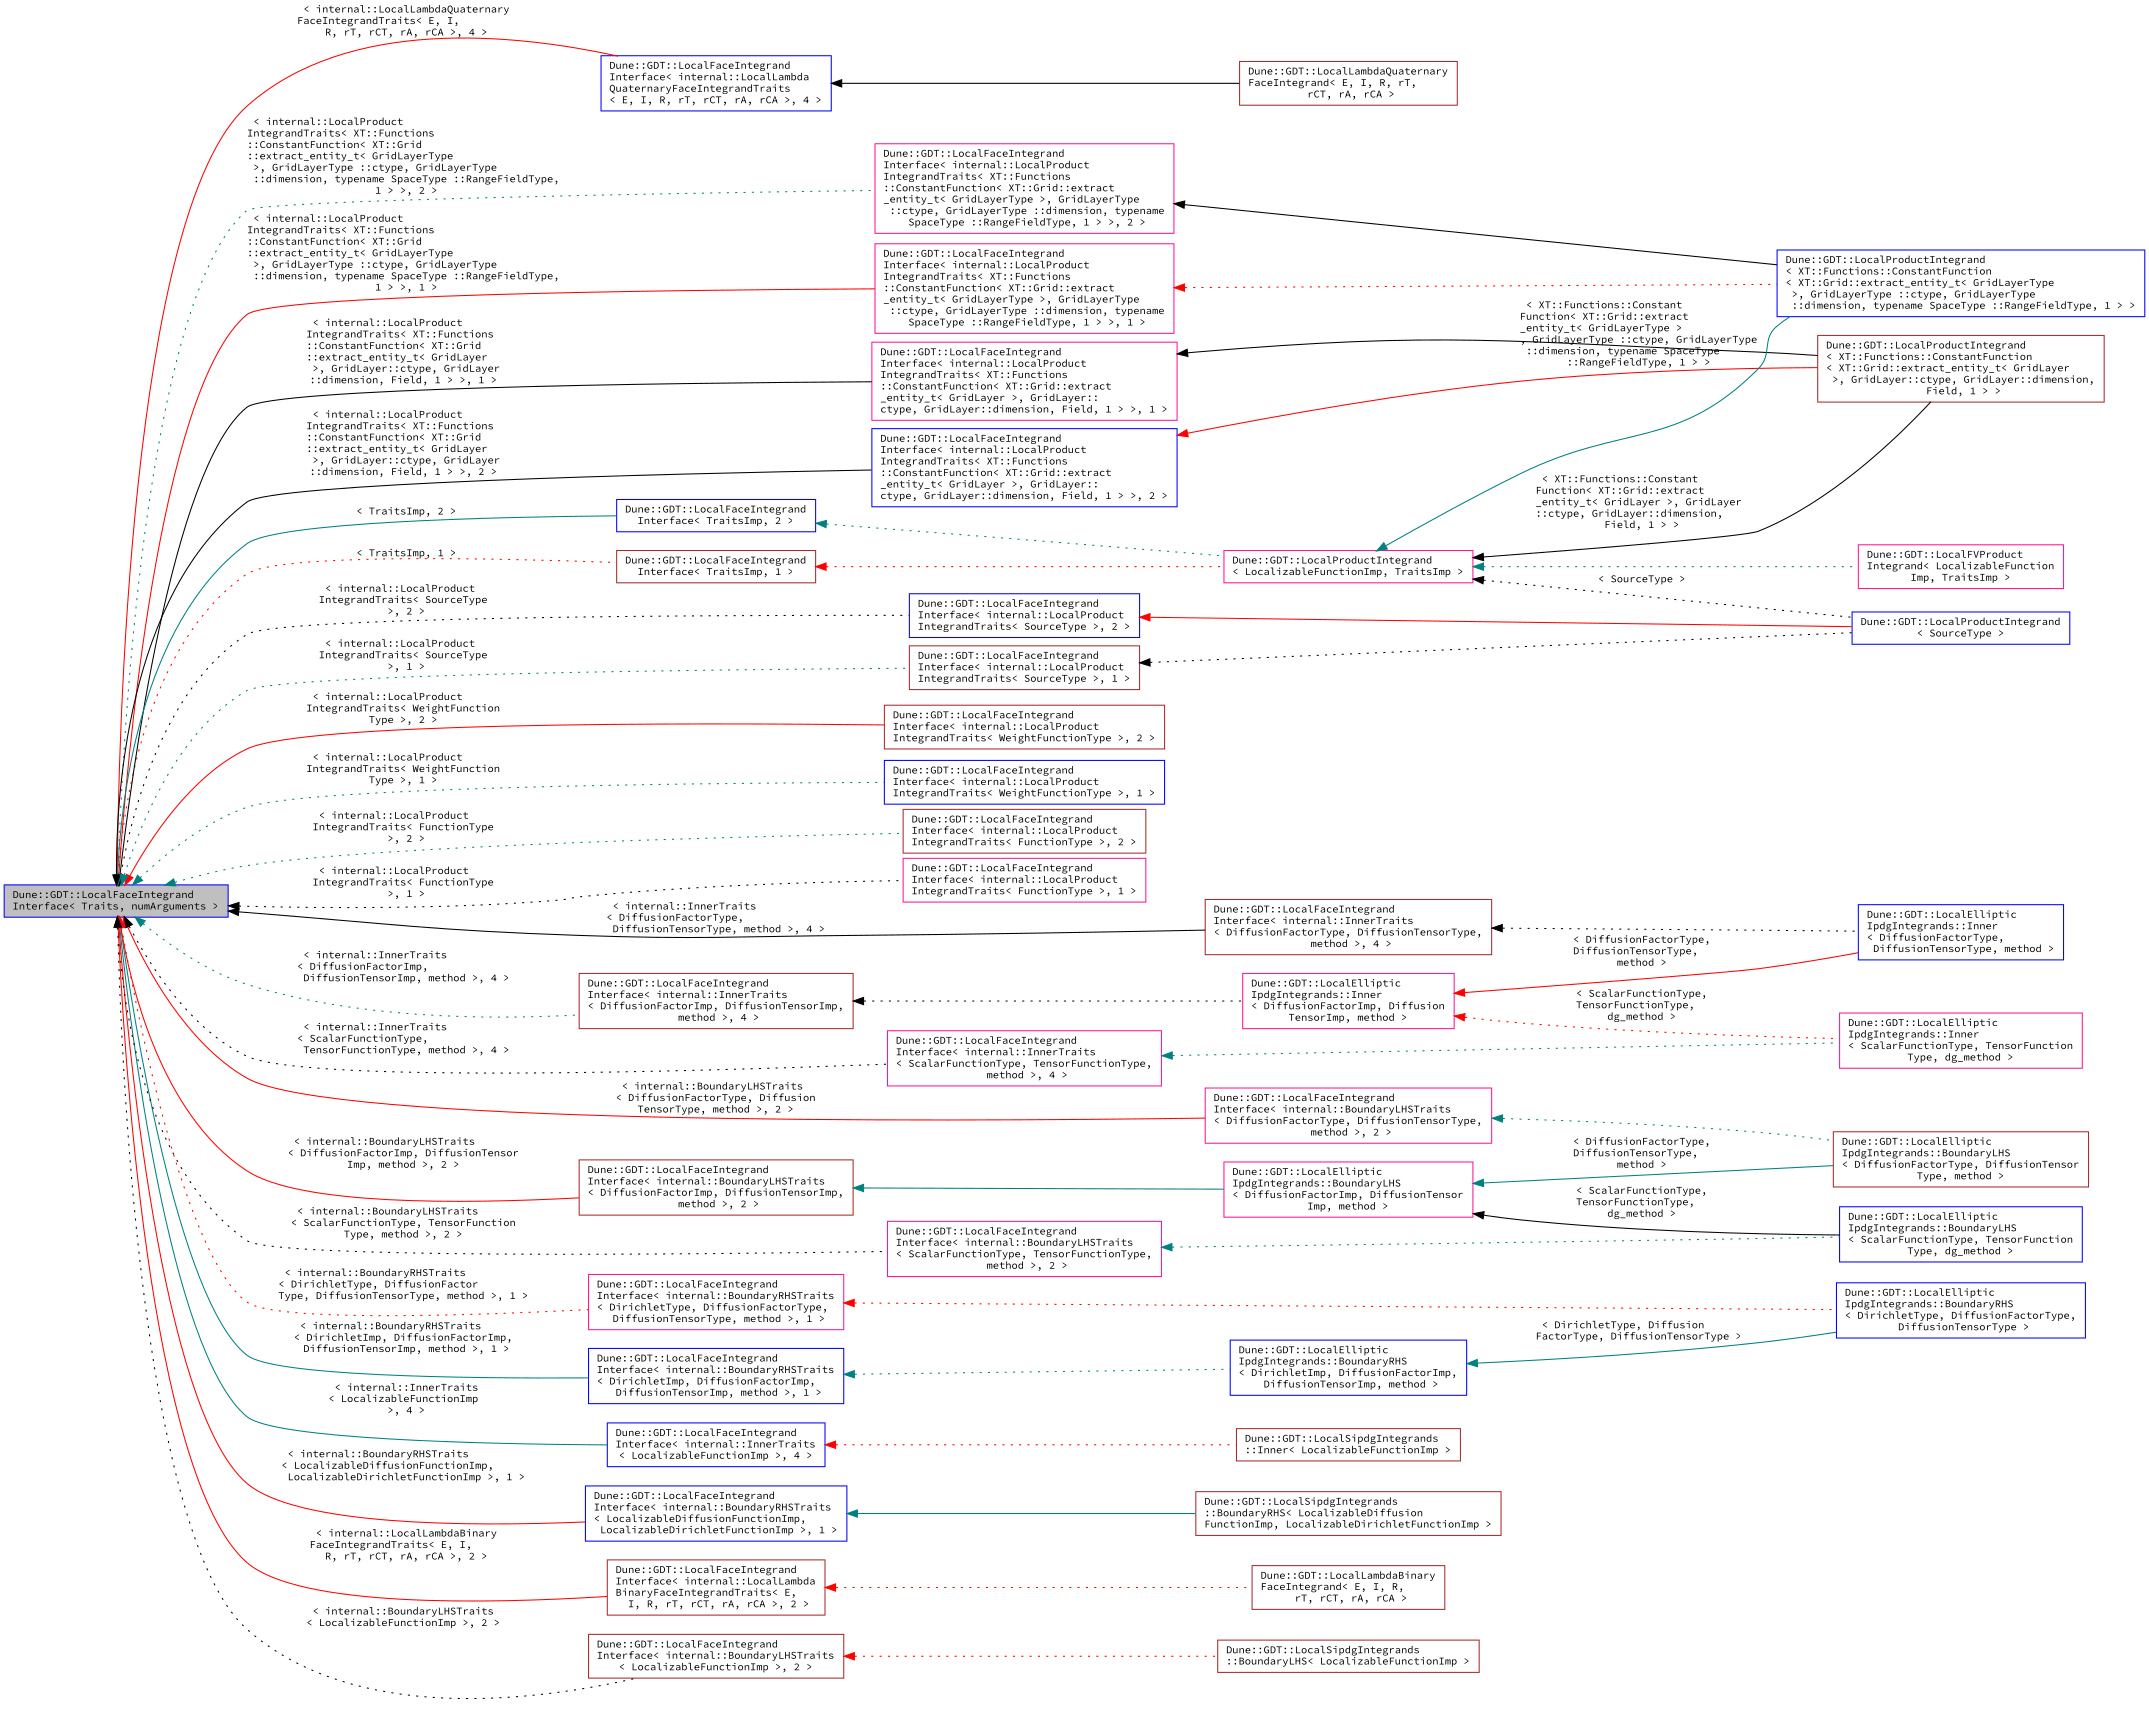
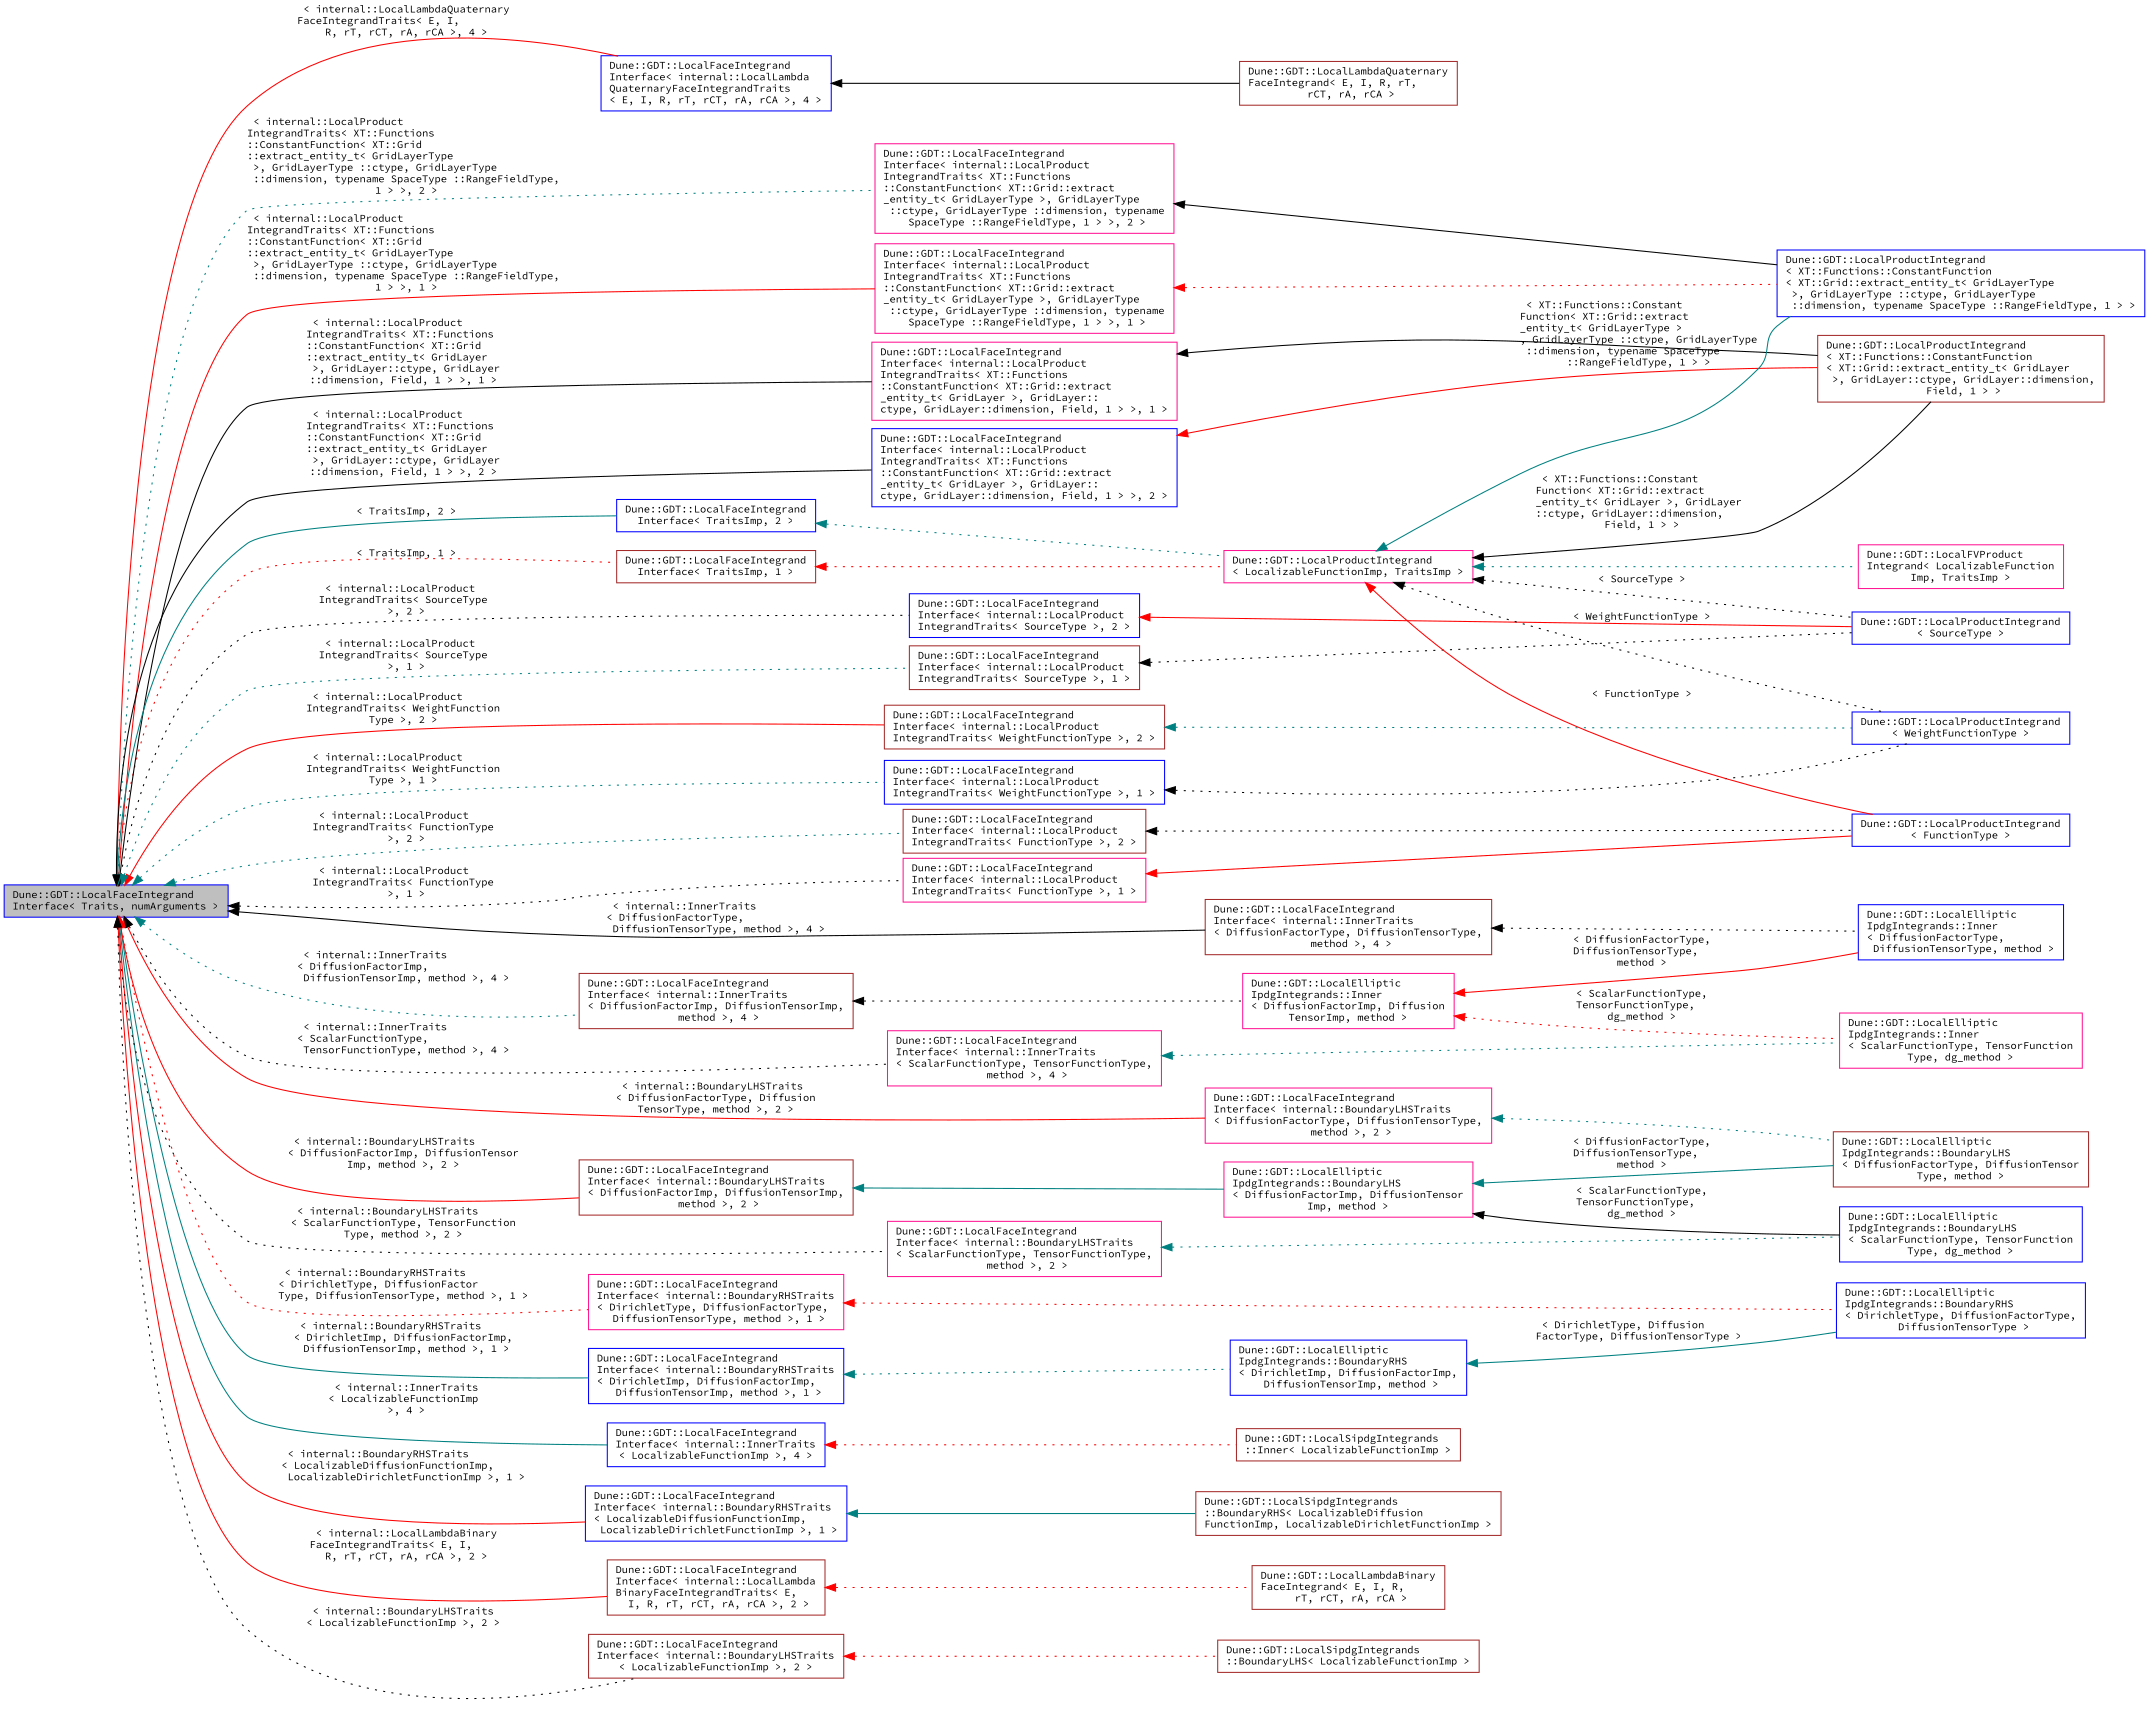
node "Dune::GDT::LocalProductIntegrand < WeightFunctionType >": added
node "Dune::GDT::LocalProductIntegrand < FunctionType >": added
